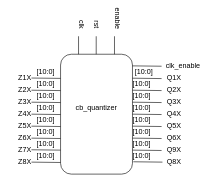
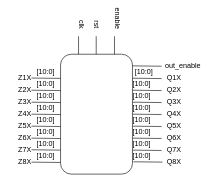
node "clk_enable": label "clk_enable" -> "out_enable"
node "cb_quantizer": removed
node "Q9X": label "Q9X" -> "Q7X"
